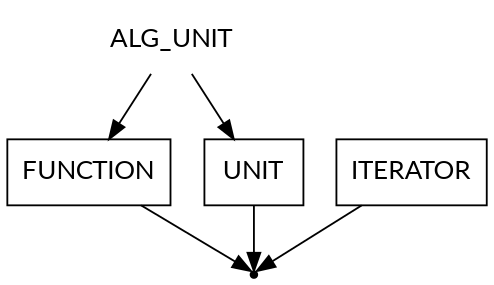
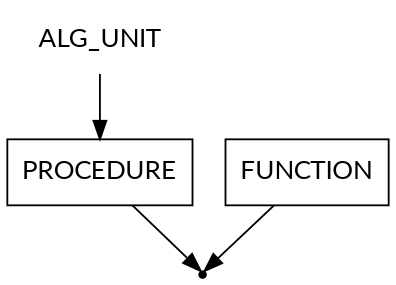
edge "ALG_UNIT" -> "FUNCTION": removed
node "UNIT": label "UNIT" -> "PROCEDURE"
node "ITERATOR": removed
